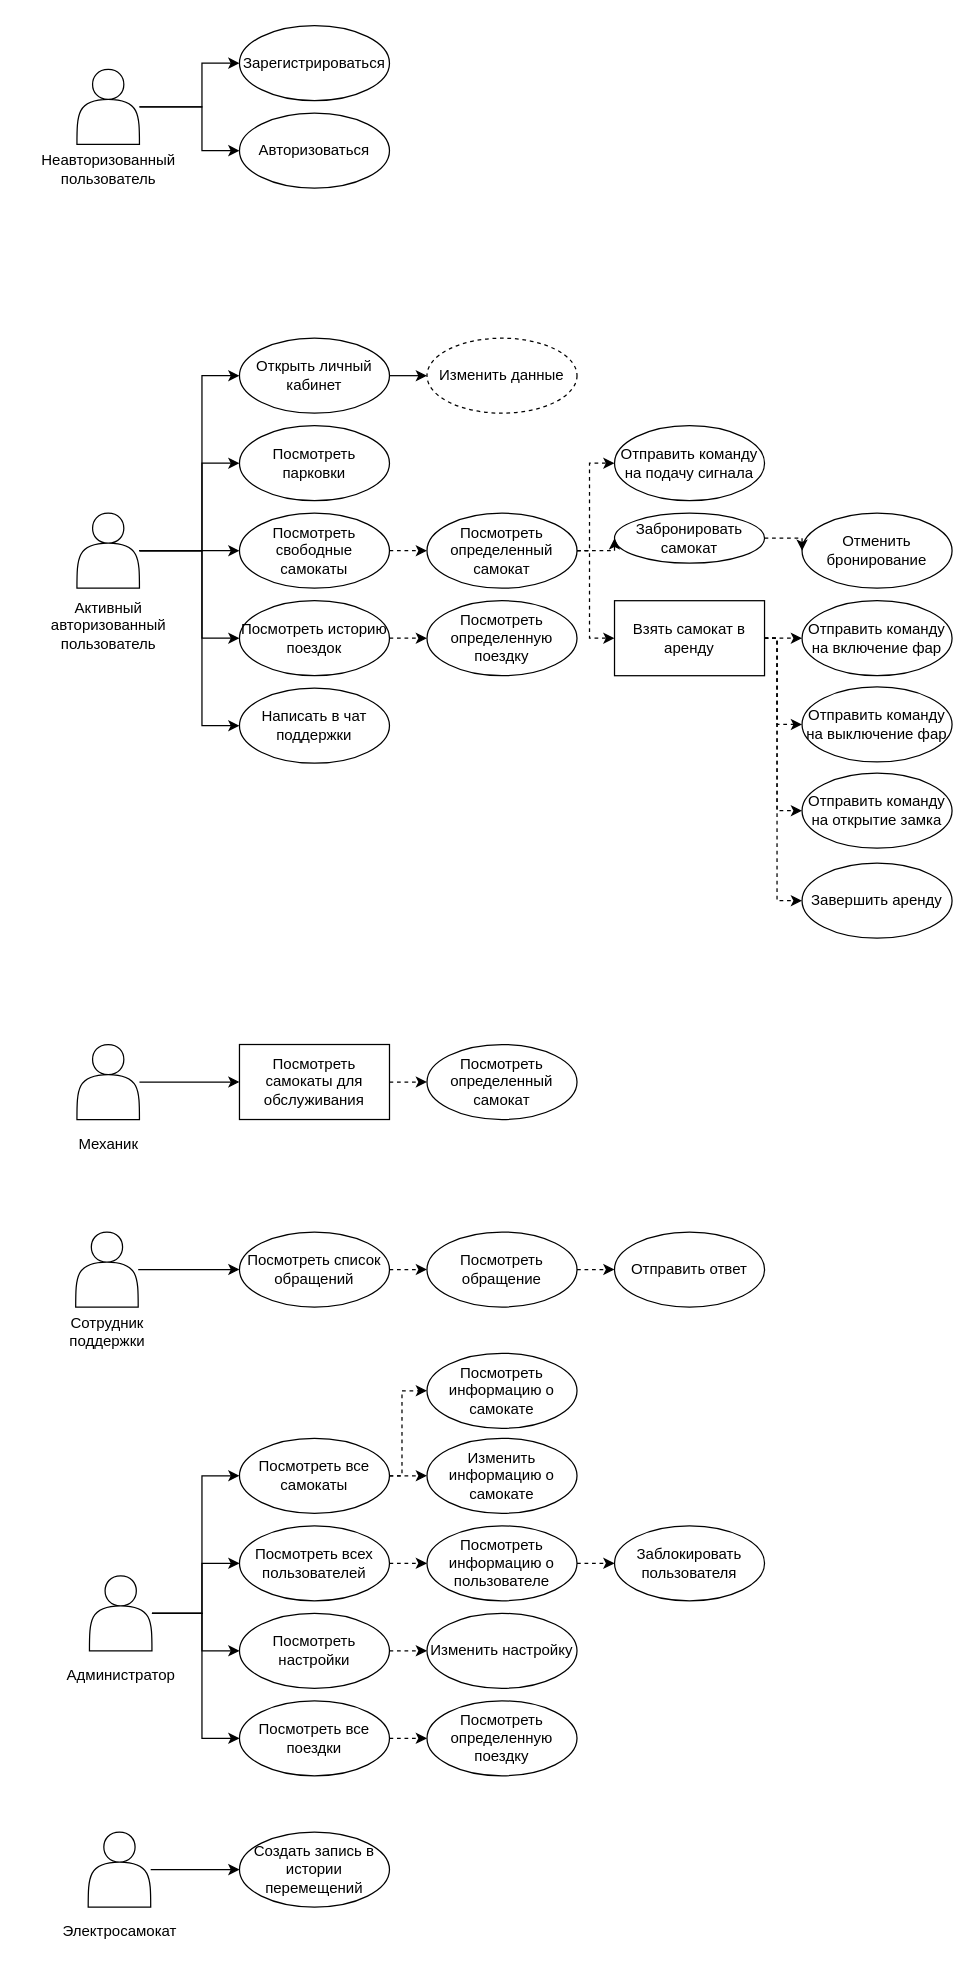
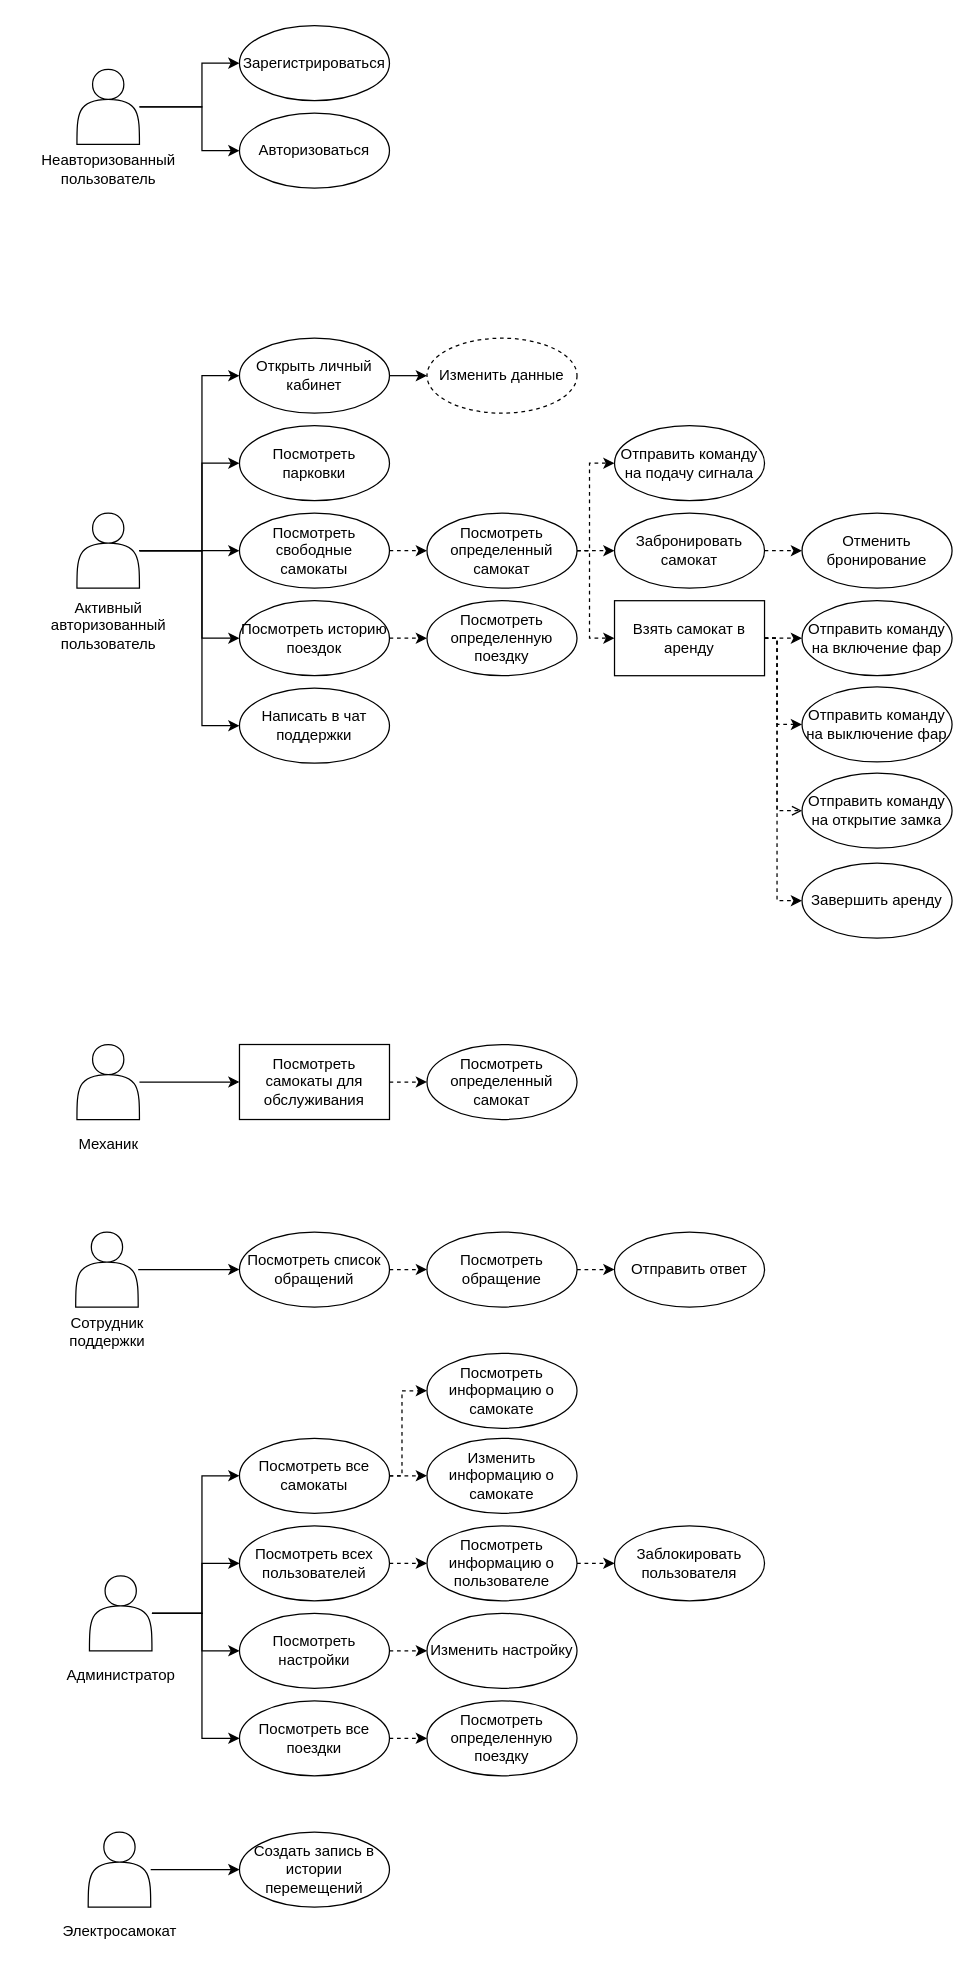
node "Забронировать самокат": size 150x50 -> 150x75
edge "Взять самокат в аренду" -> "Отправить команду на открытие замка": arrowhead classic -> open
